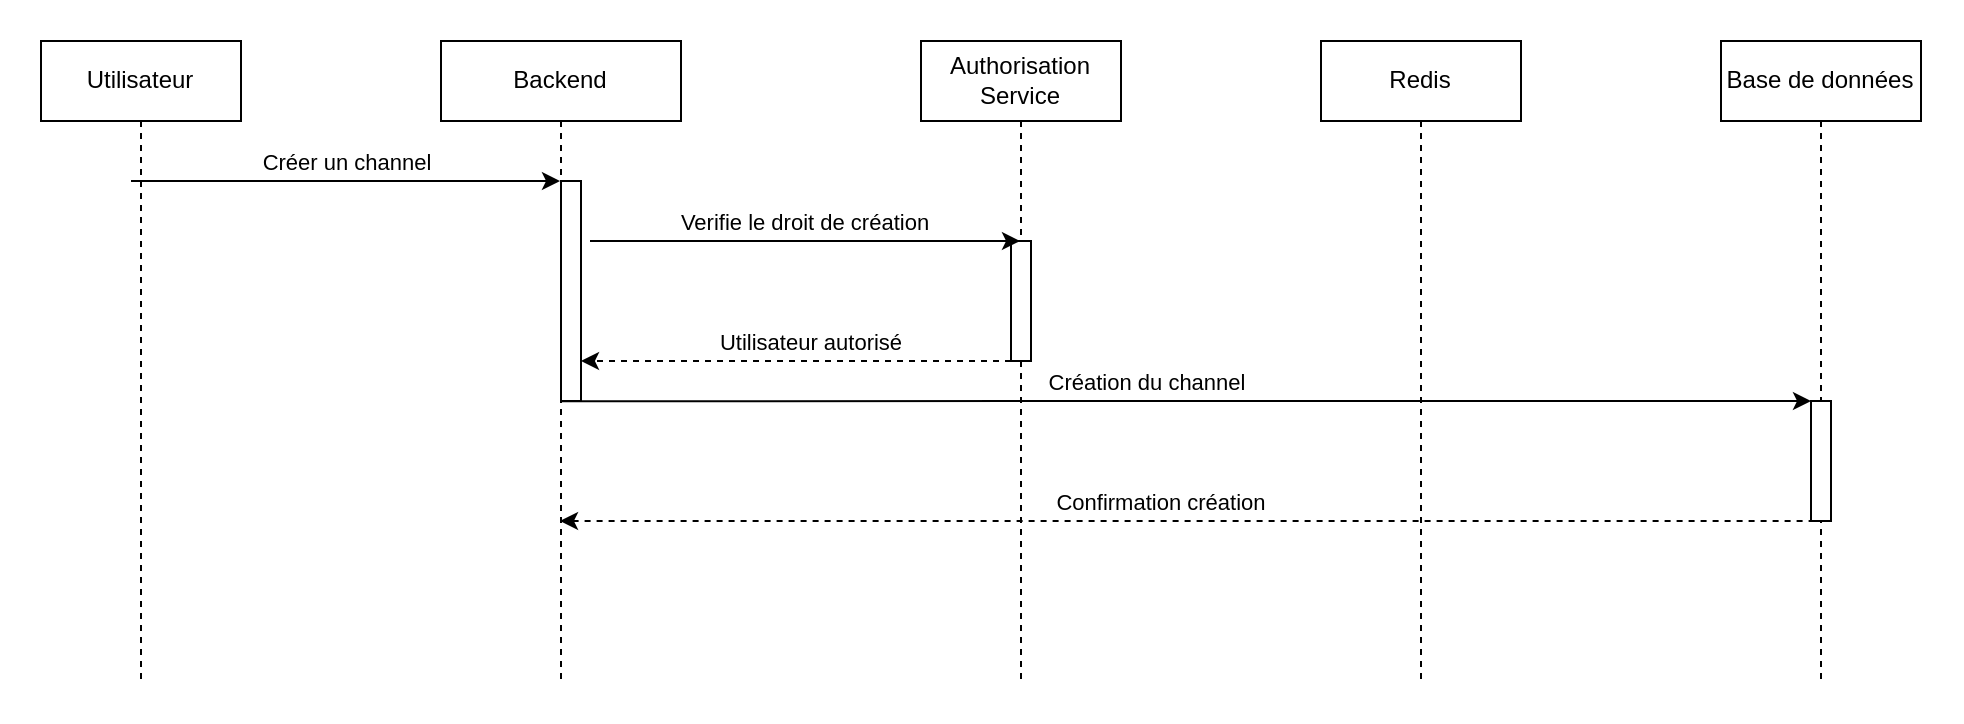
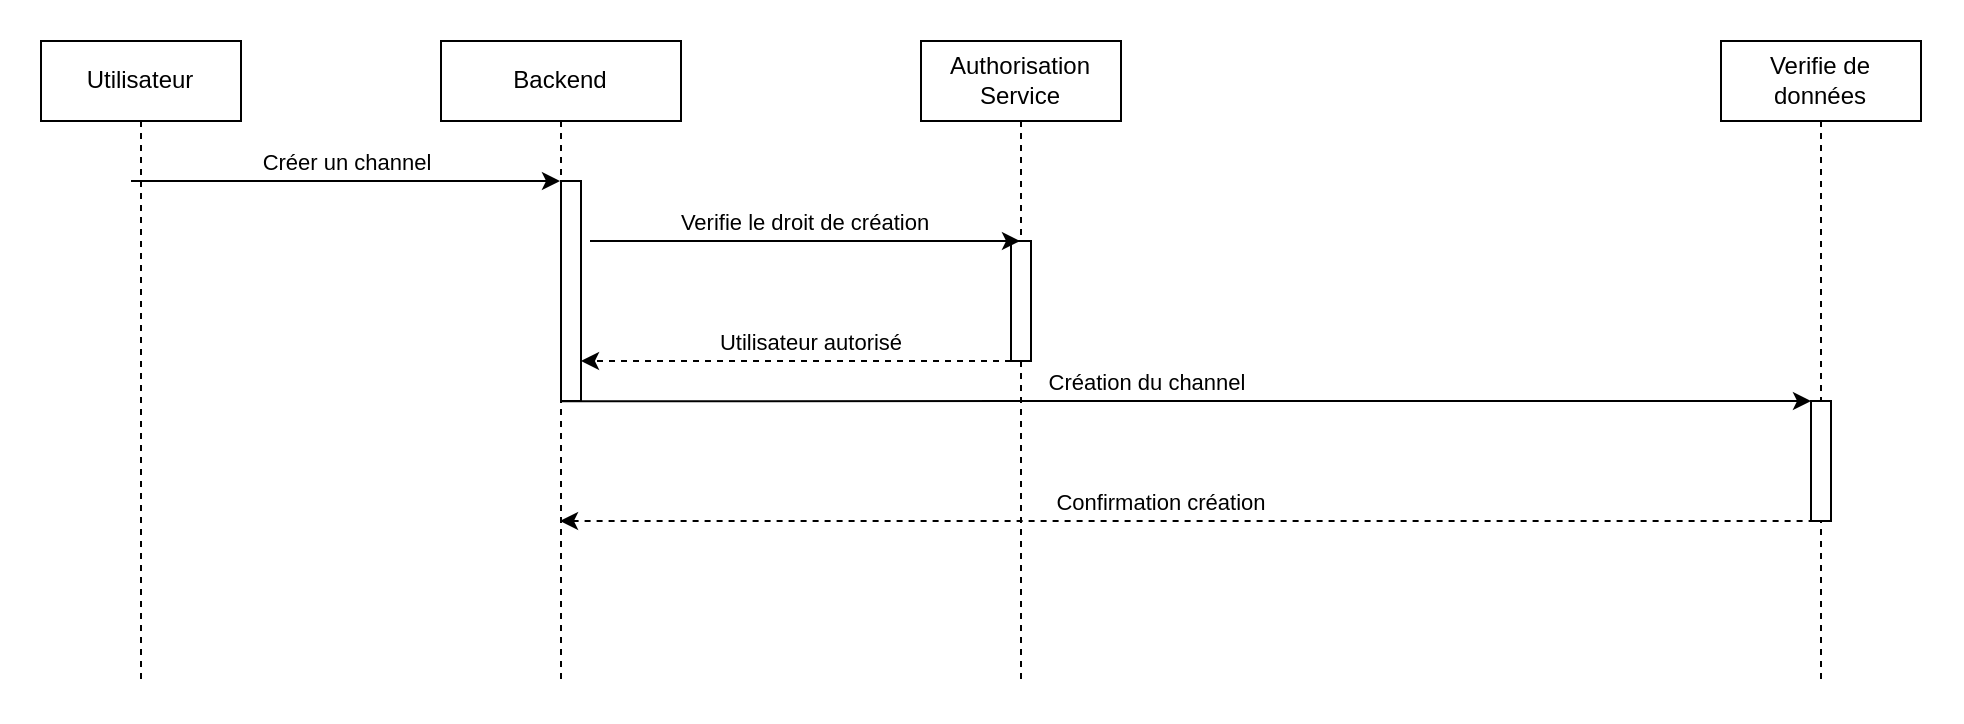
node "Base de données": label "Base de données" -> "Verifie de données"
node "Redis": removed
